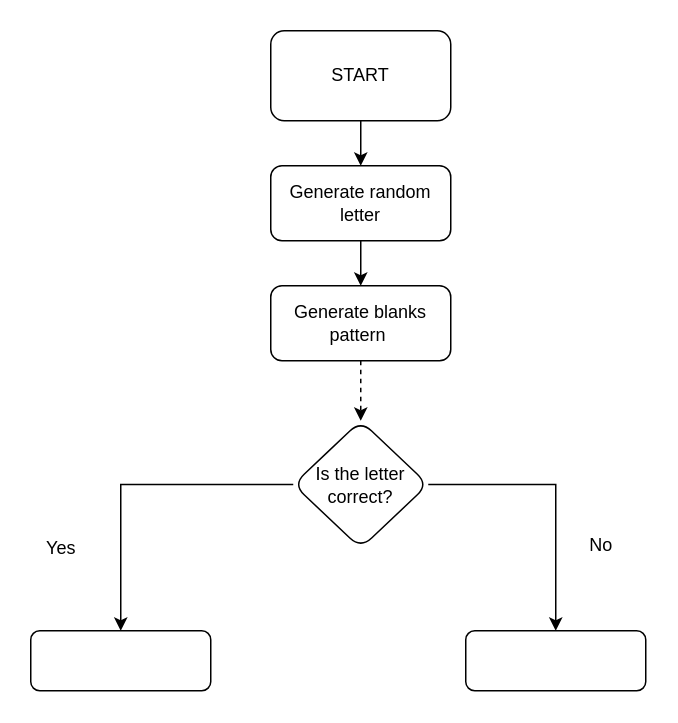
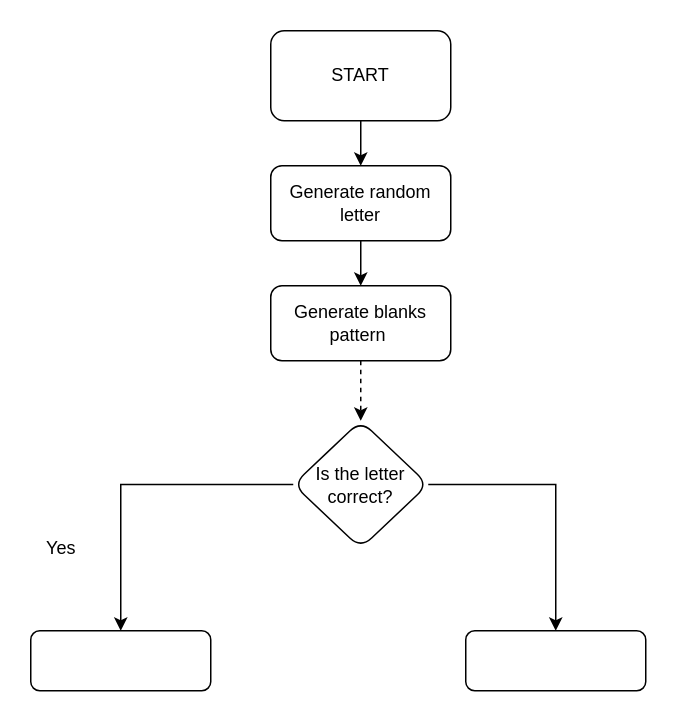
node "No": removed
